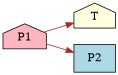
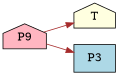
node "P1": label "P1" -> "P9"
node "P2": label "P2" -> "P3"
